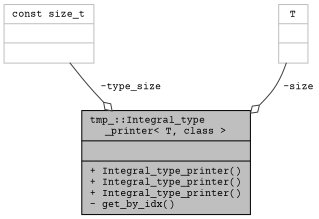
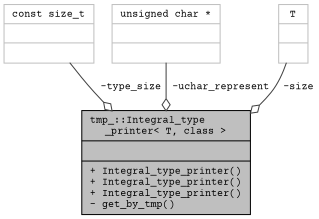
node "unsigned char *": added
node "tmp_::Integral_type": text "- get_by_idx()" -> "- get_by_tmp()"
